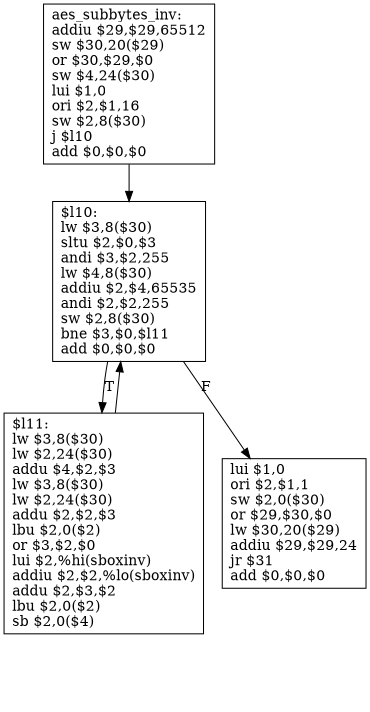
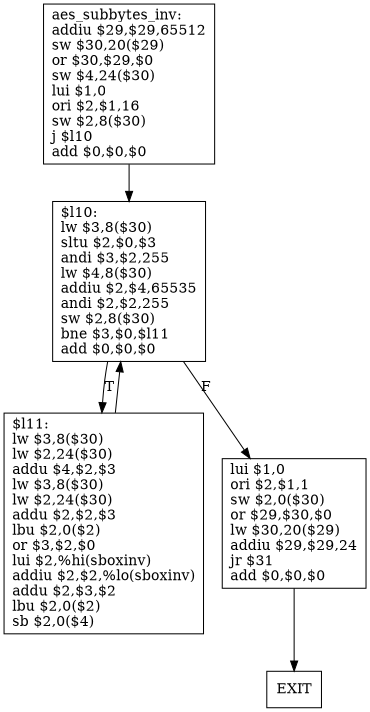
node "EXIT": added
